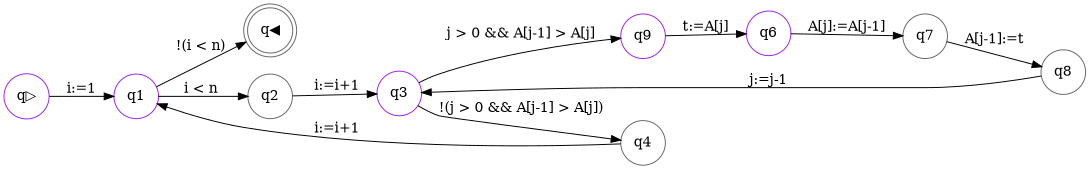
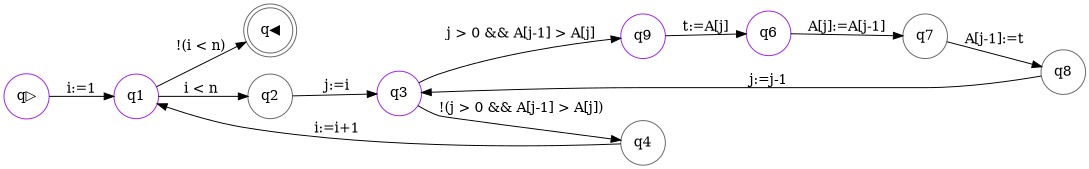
edge "q2" -> "q3": label "i:=i+1" -> "j:=i"
